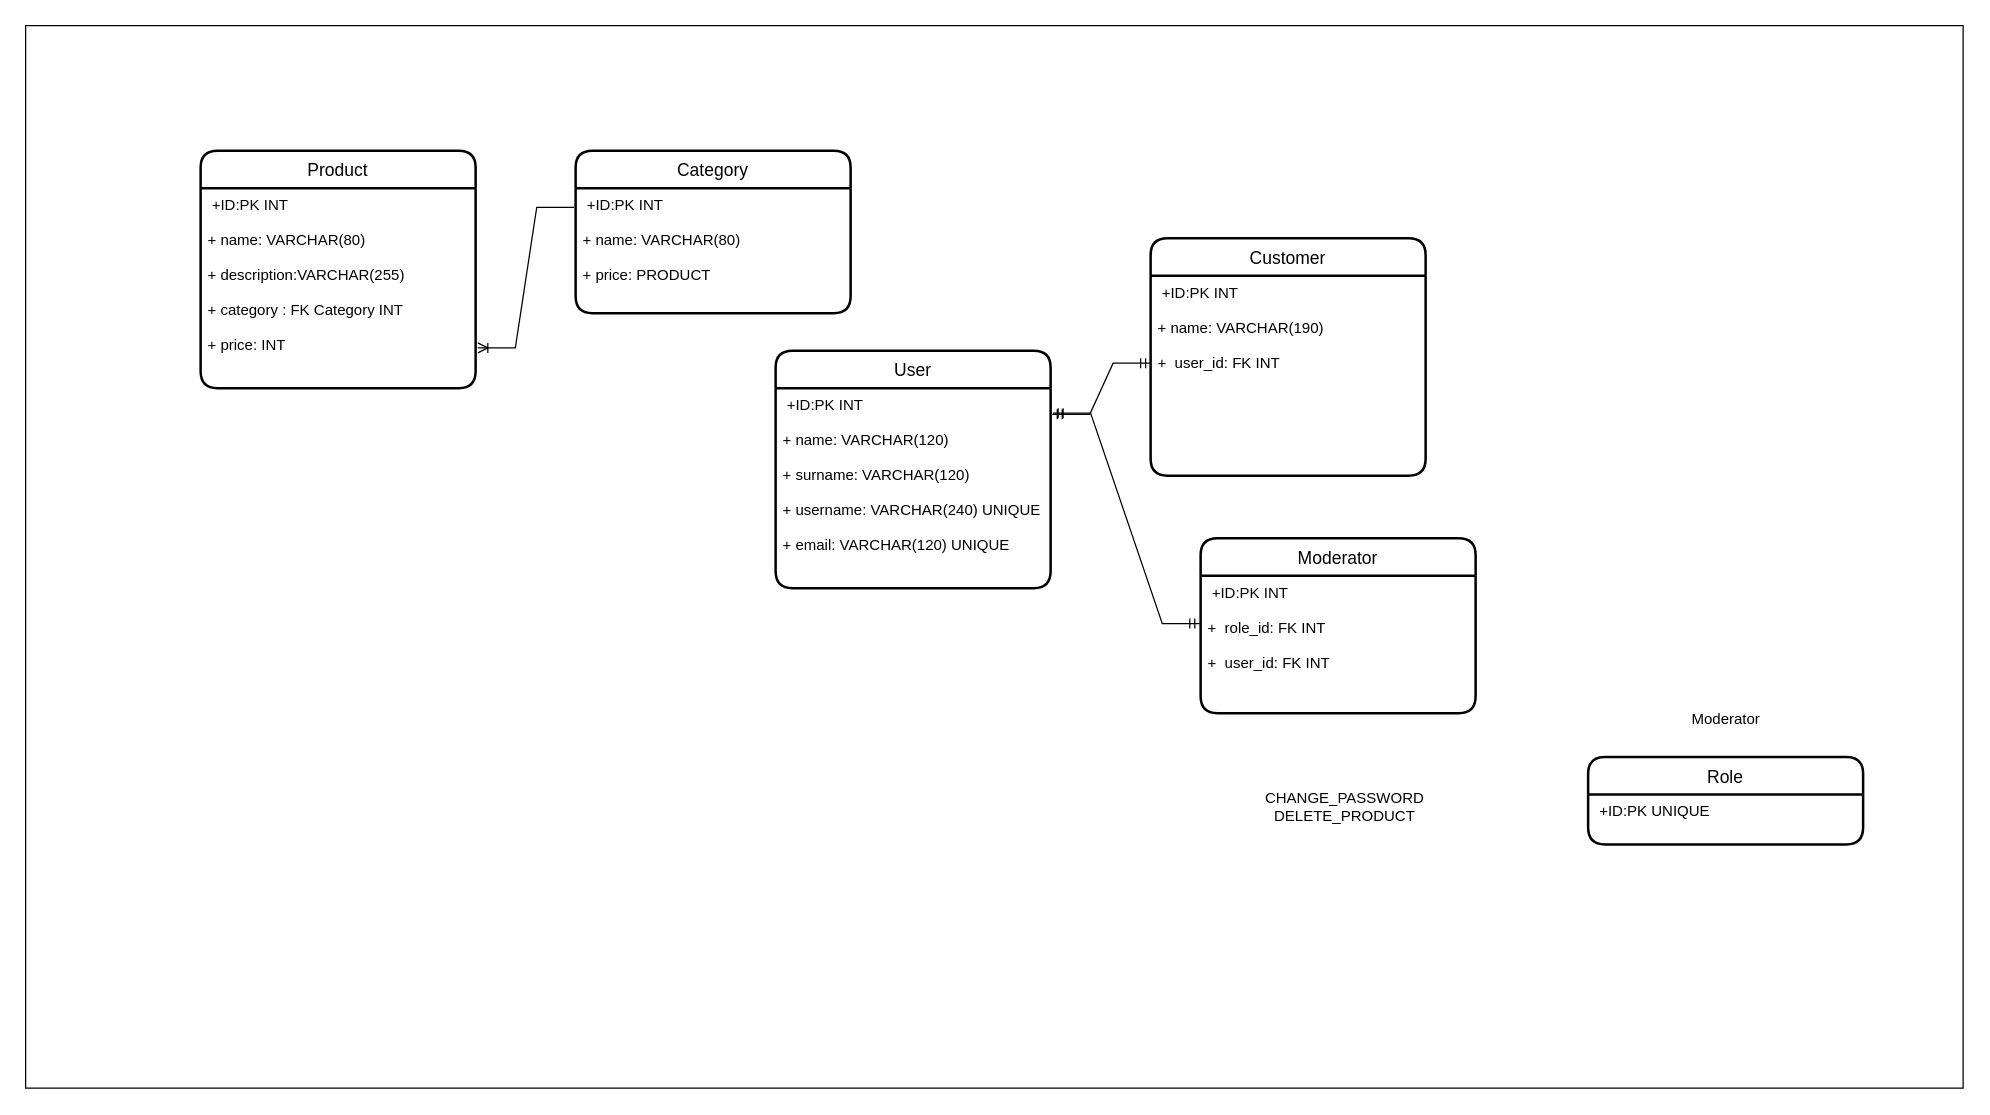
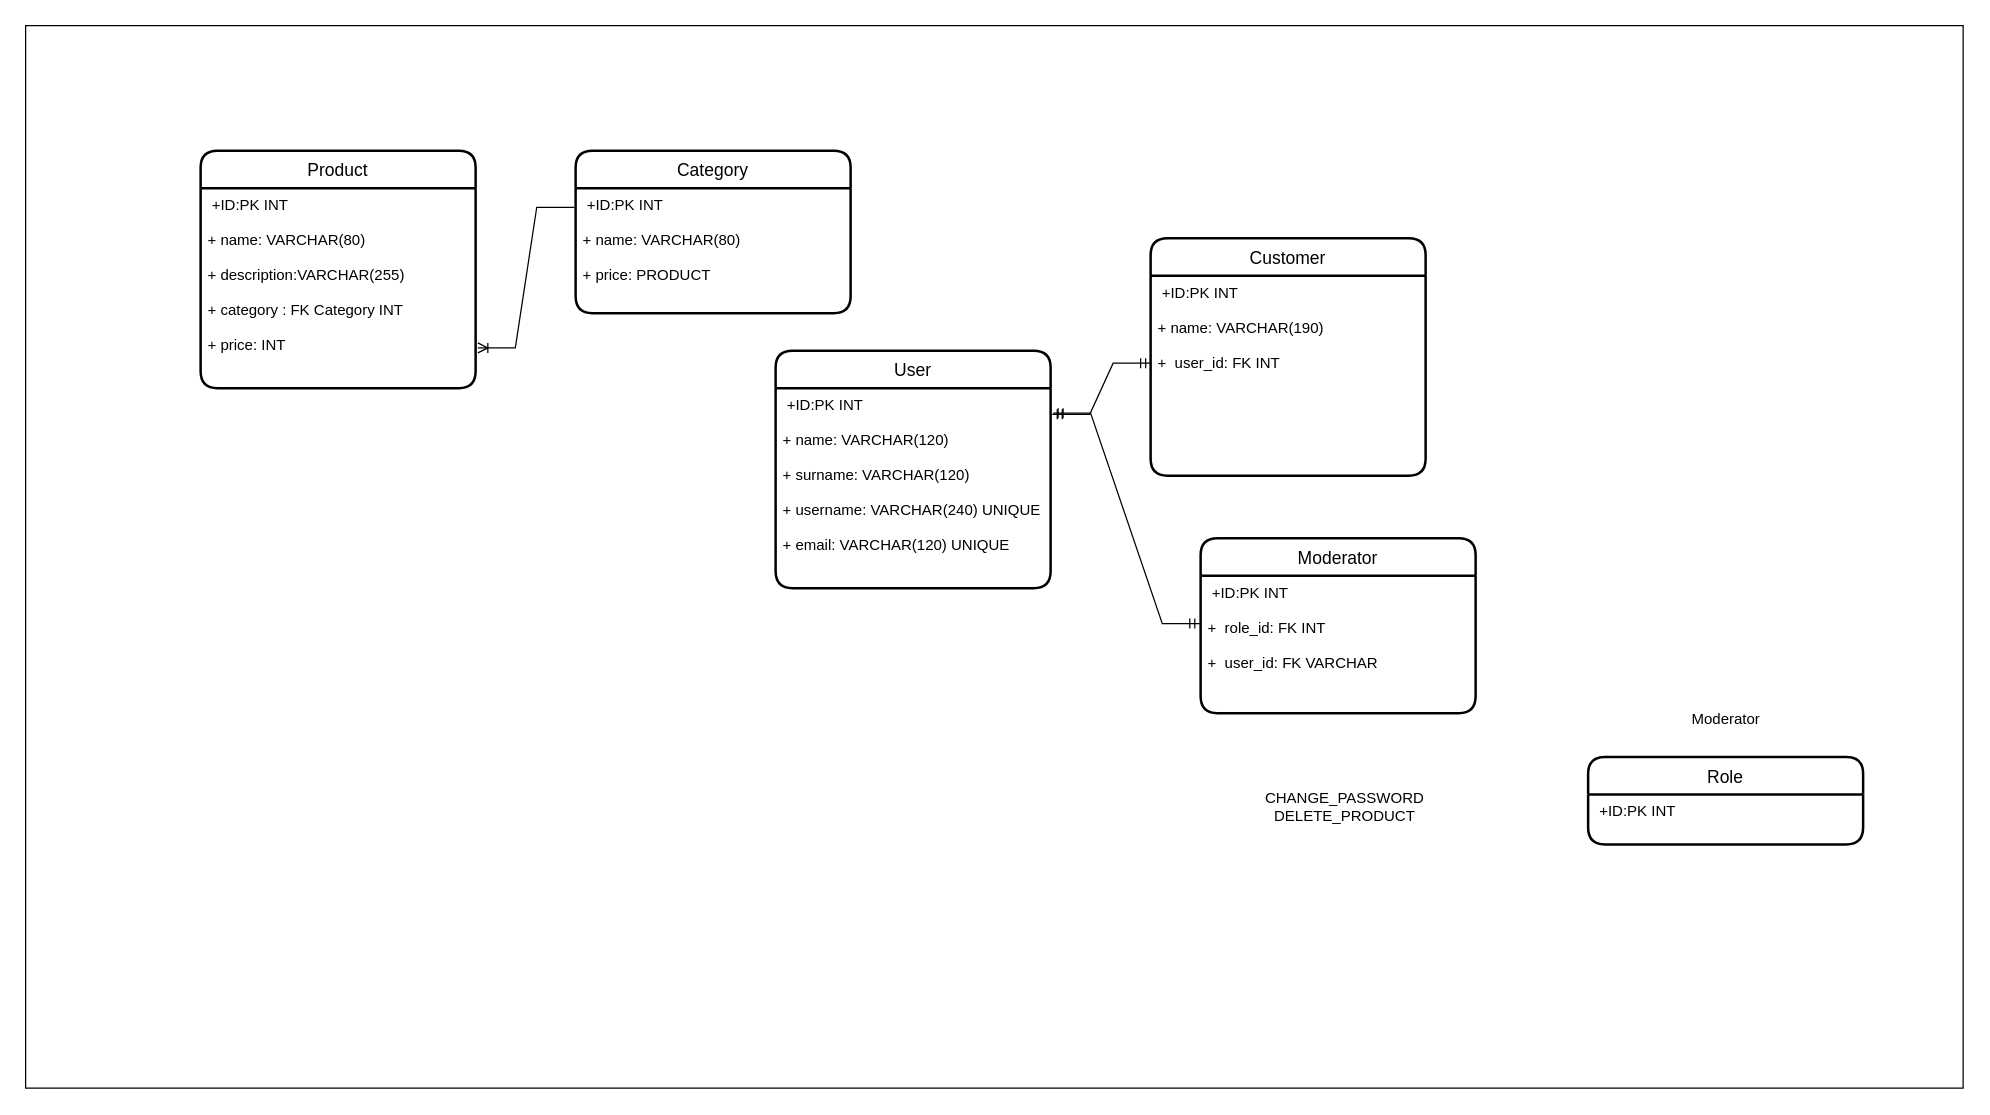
node "+ID:PK INT + role_id: FK INT + user_id: FK INT": label "+ID:PK INT + role_id: FK INT + user_id: FK INT" -> "+ID:PK INT + role_id: FK INT + user_id: FK VARCHAR"
node "+ID:PK UNIQUE": label "+ID:PK UNIQUE" -> "+ID:PK INT"
